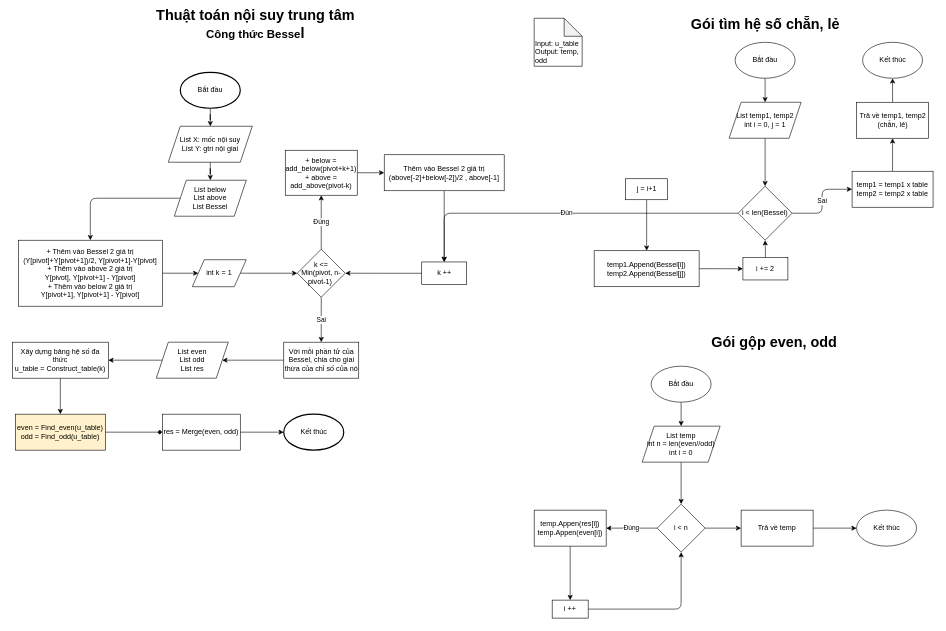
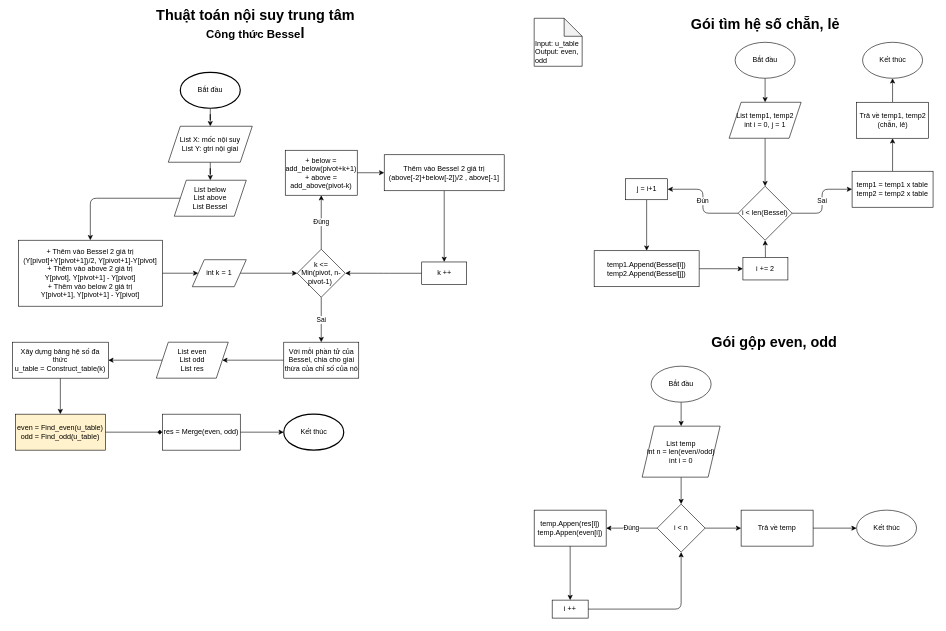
node "Input: u_table Output: temp, odd": label "Input: u_table Output: temp, odd" -> "Input: u_table Output: even, odd"
edge "i < len(Bessel)" -> "k ++": now "i < len(Bessel)" -> "j = i+1"
node "List temp int n = len(even//odd) int i = 0": size 78x36 -> 78x51
